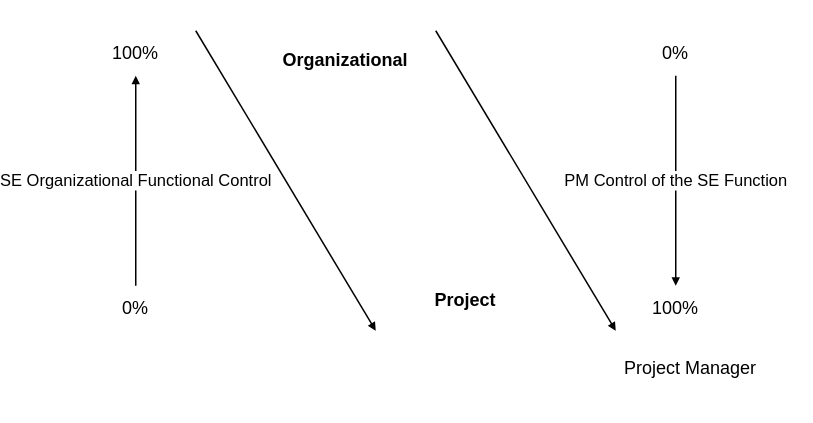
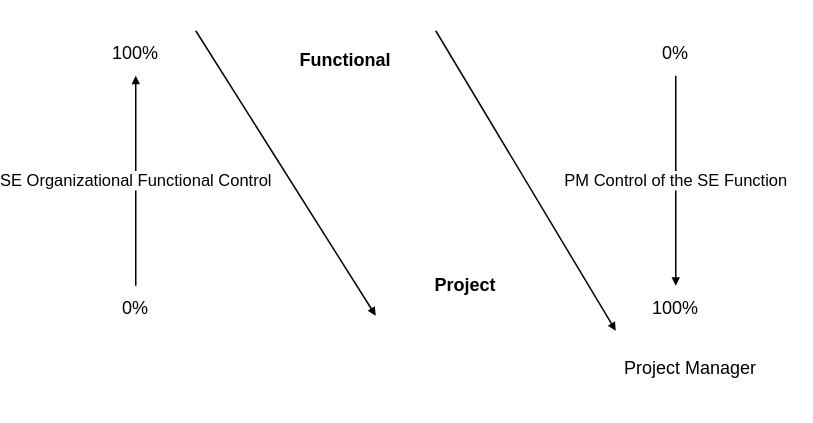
node "Organizational": label "Organizational" -> "Functional"
node "Project": moved (466, 301) -> (466, 286)
